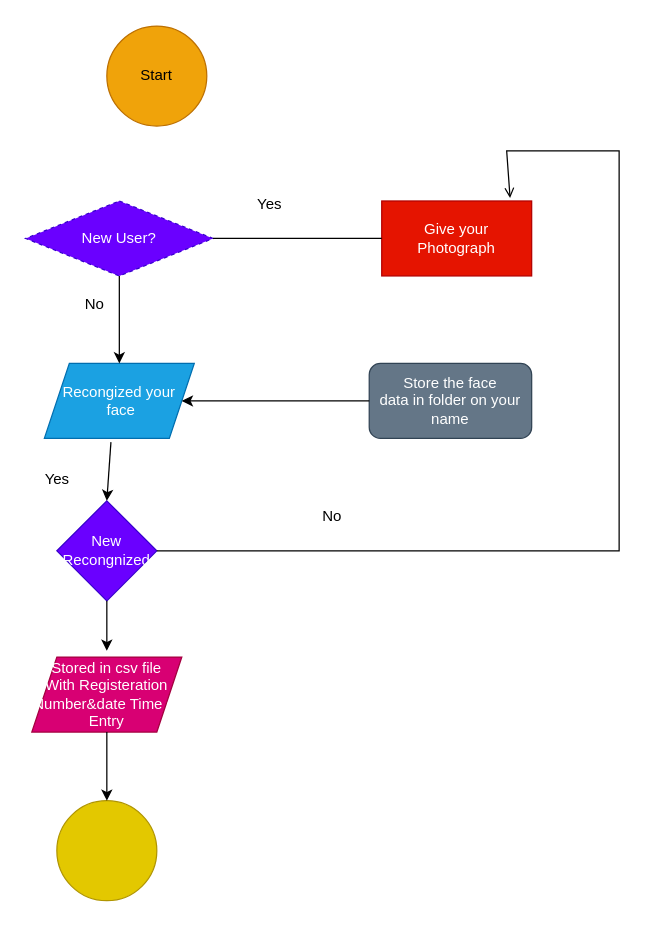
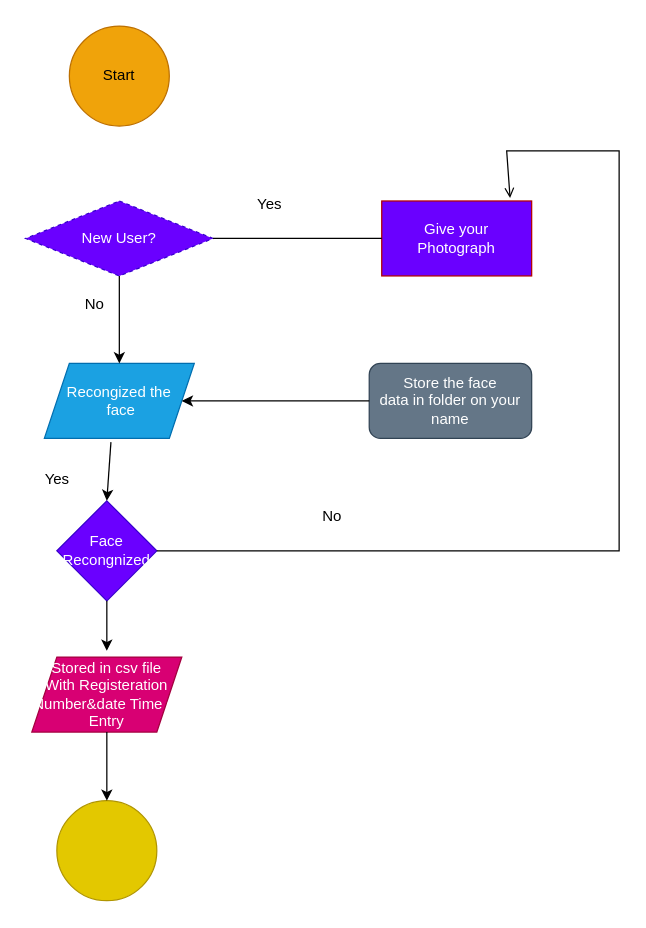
node "Start": moved (157, 76) -> (119, 76)
node "Give your Photograph": fillcolor #e51400 -> #6a00ff
node "Recongized your face": label "Recongized your face" -> "Recongized the face"
node "New Recongnized": label "New Recongnized" -> "Face Recongnized"
